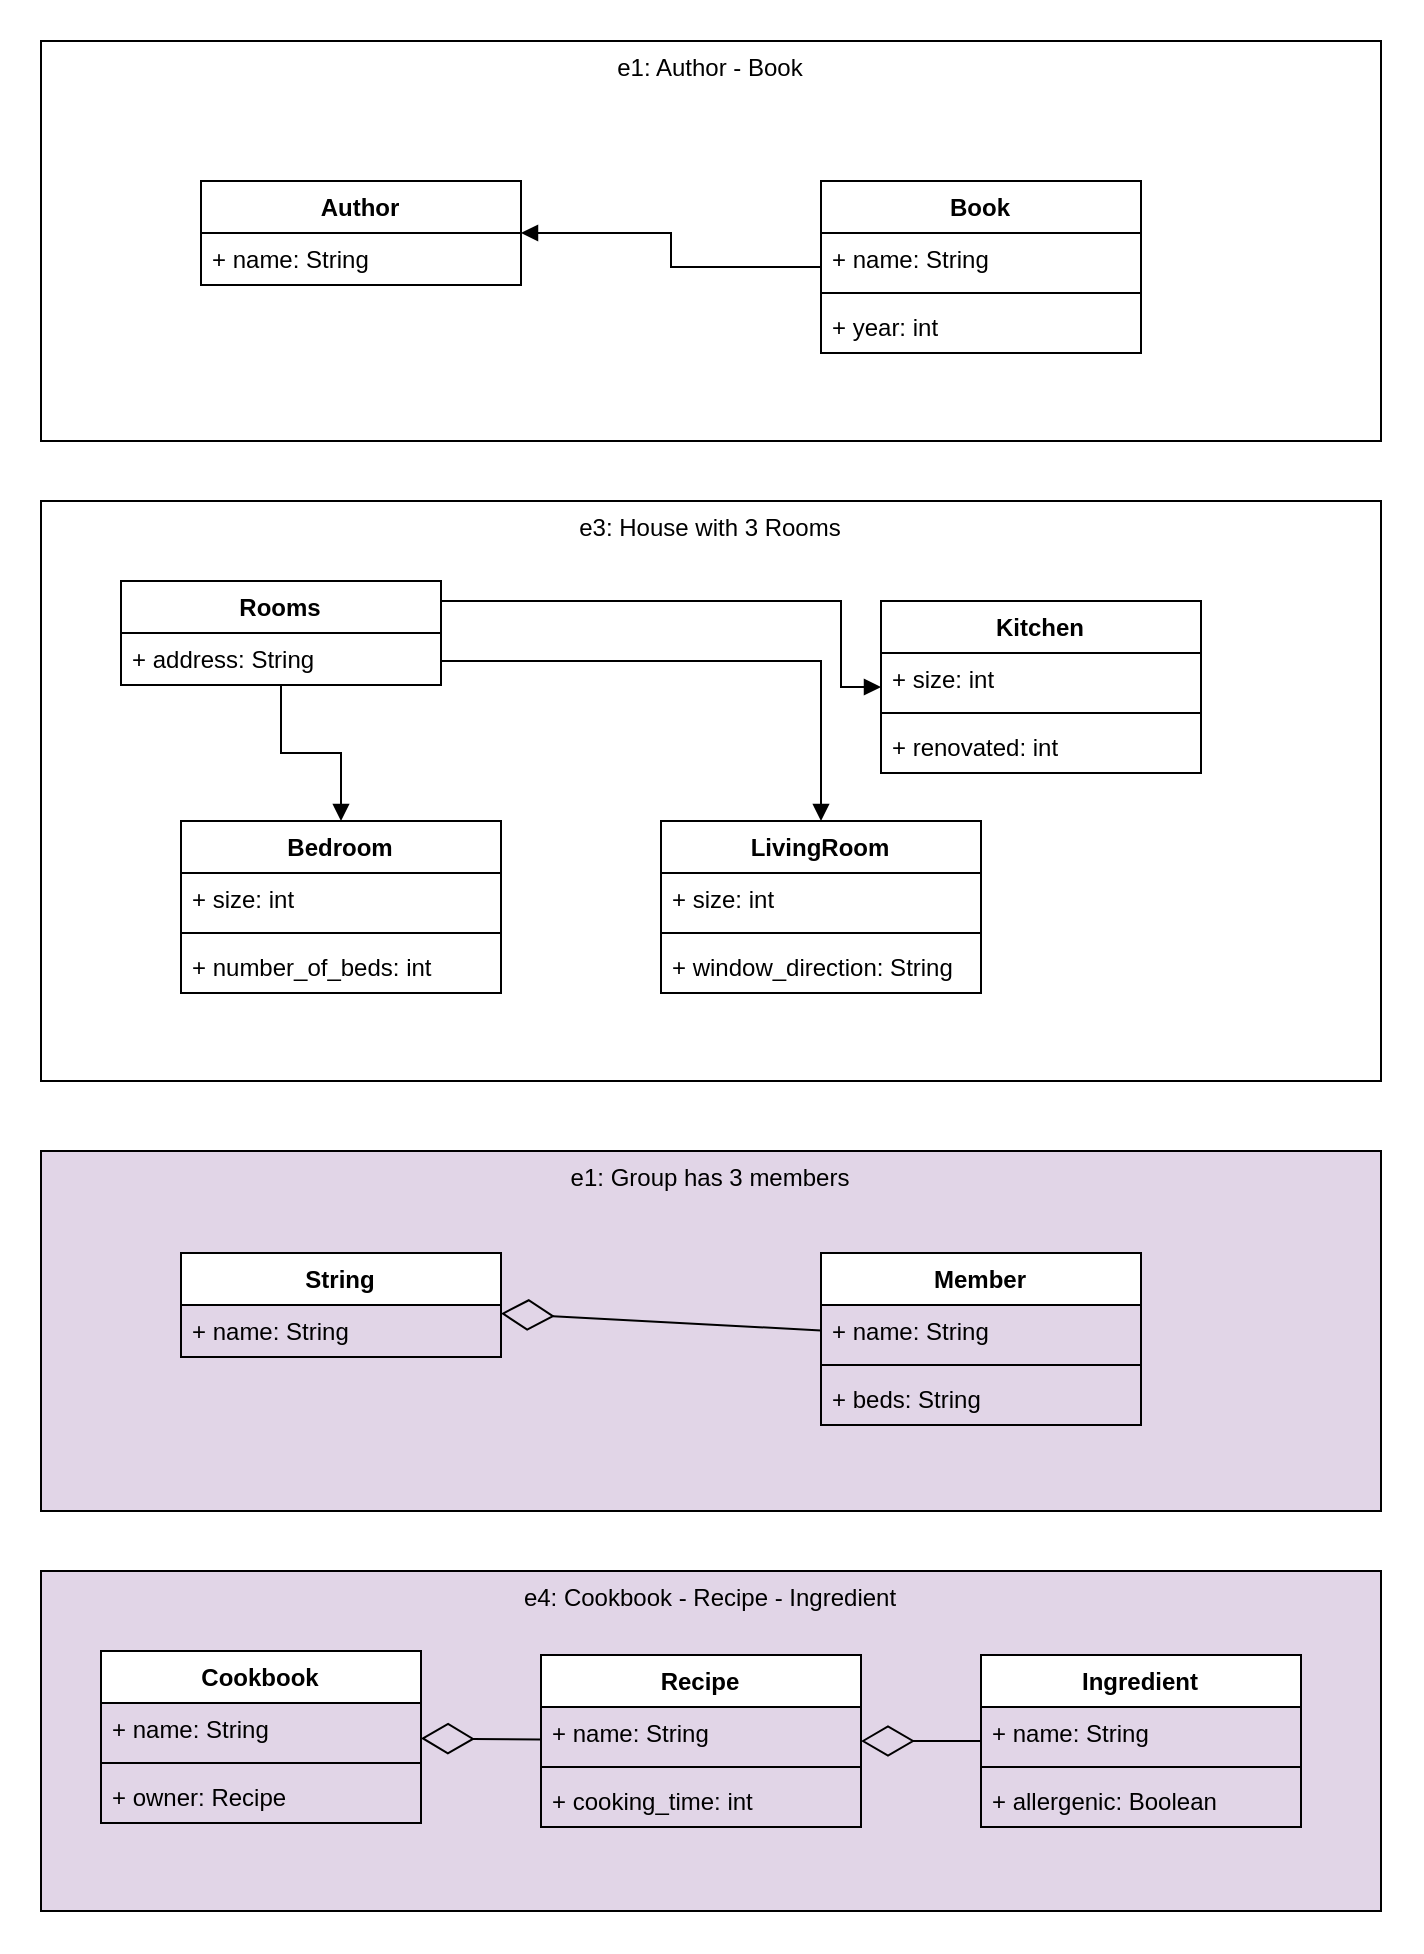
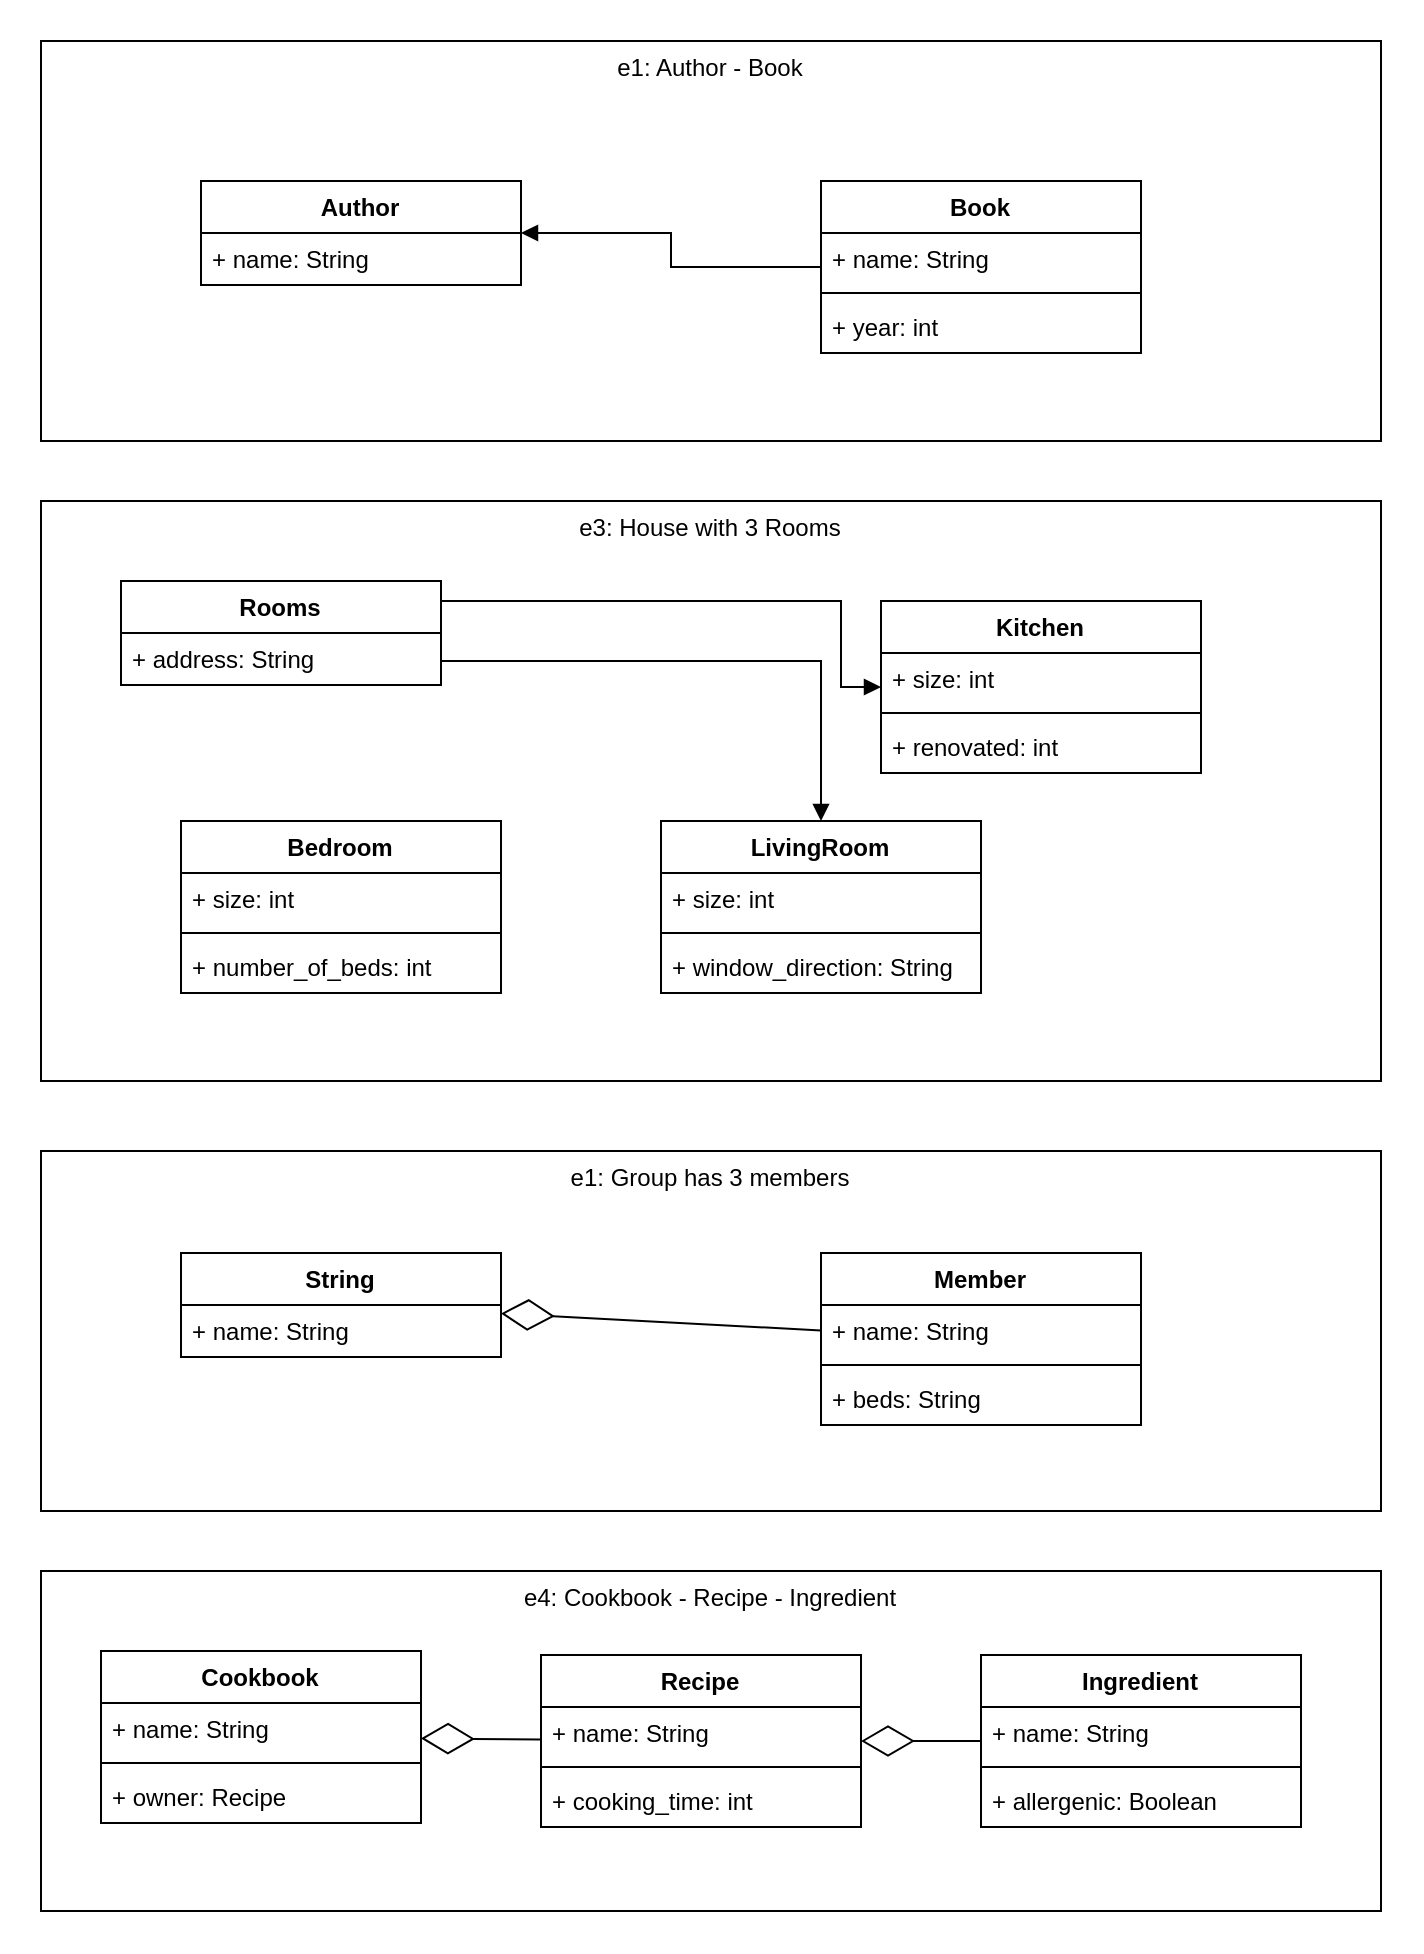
edge "Rooms" -> "Bedroom": removed
node "e1: Group has 3 members": fillcolor #e1d5e7 -> #ffffff
node "e4: Cookbook - Recipe - Ingredient": fillcolor #e1d5e7 -> #ffffff
